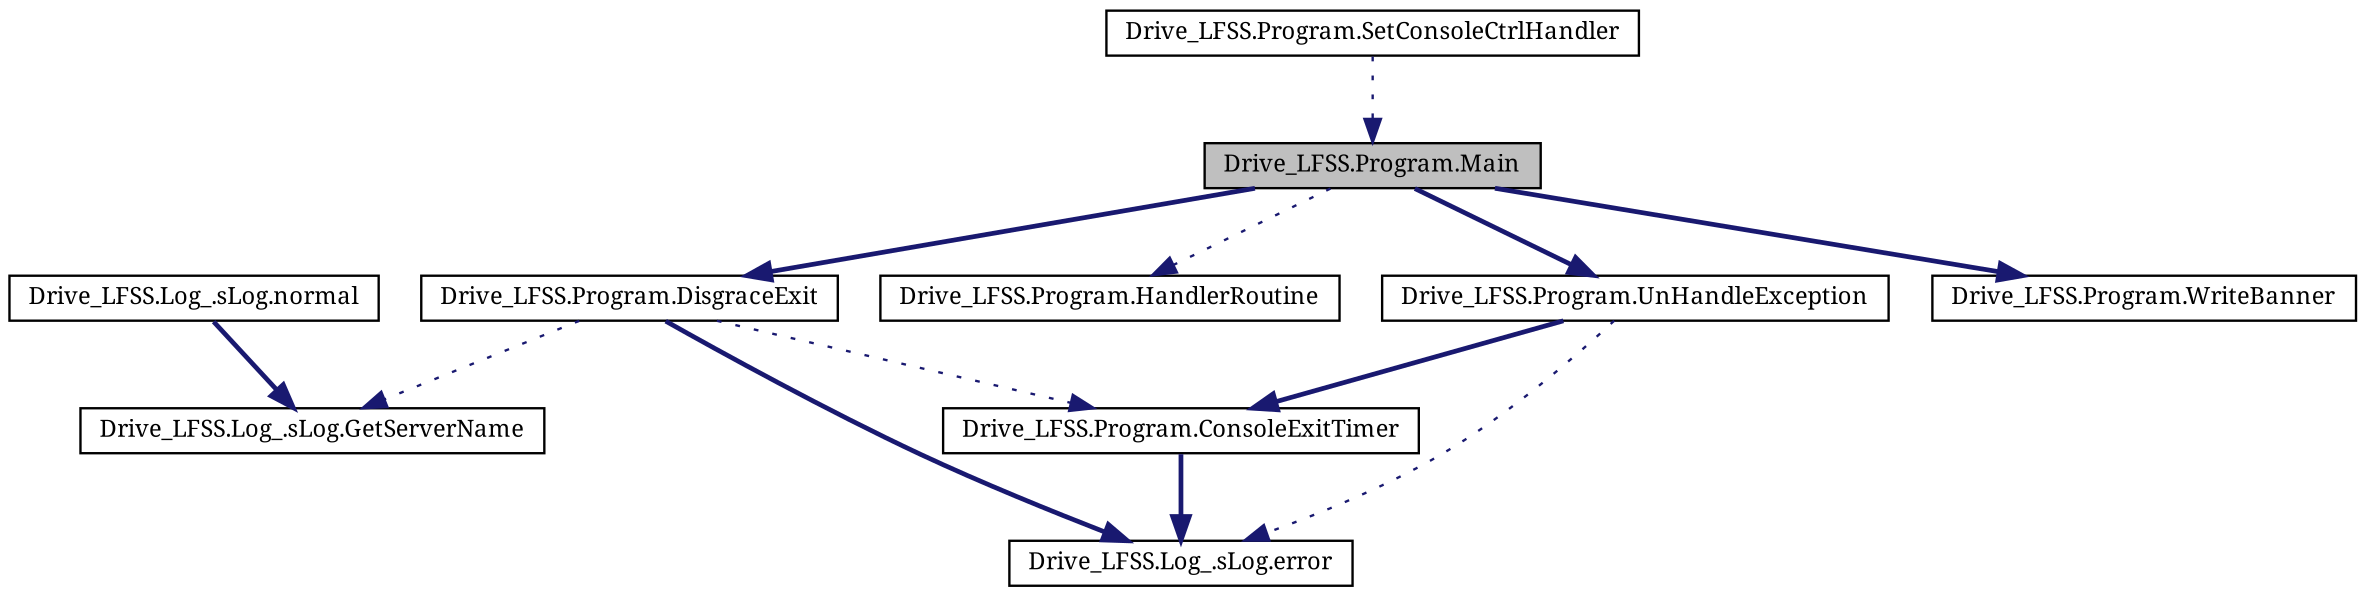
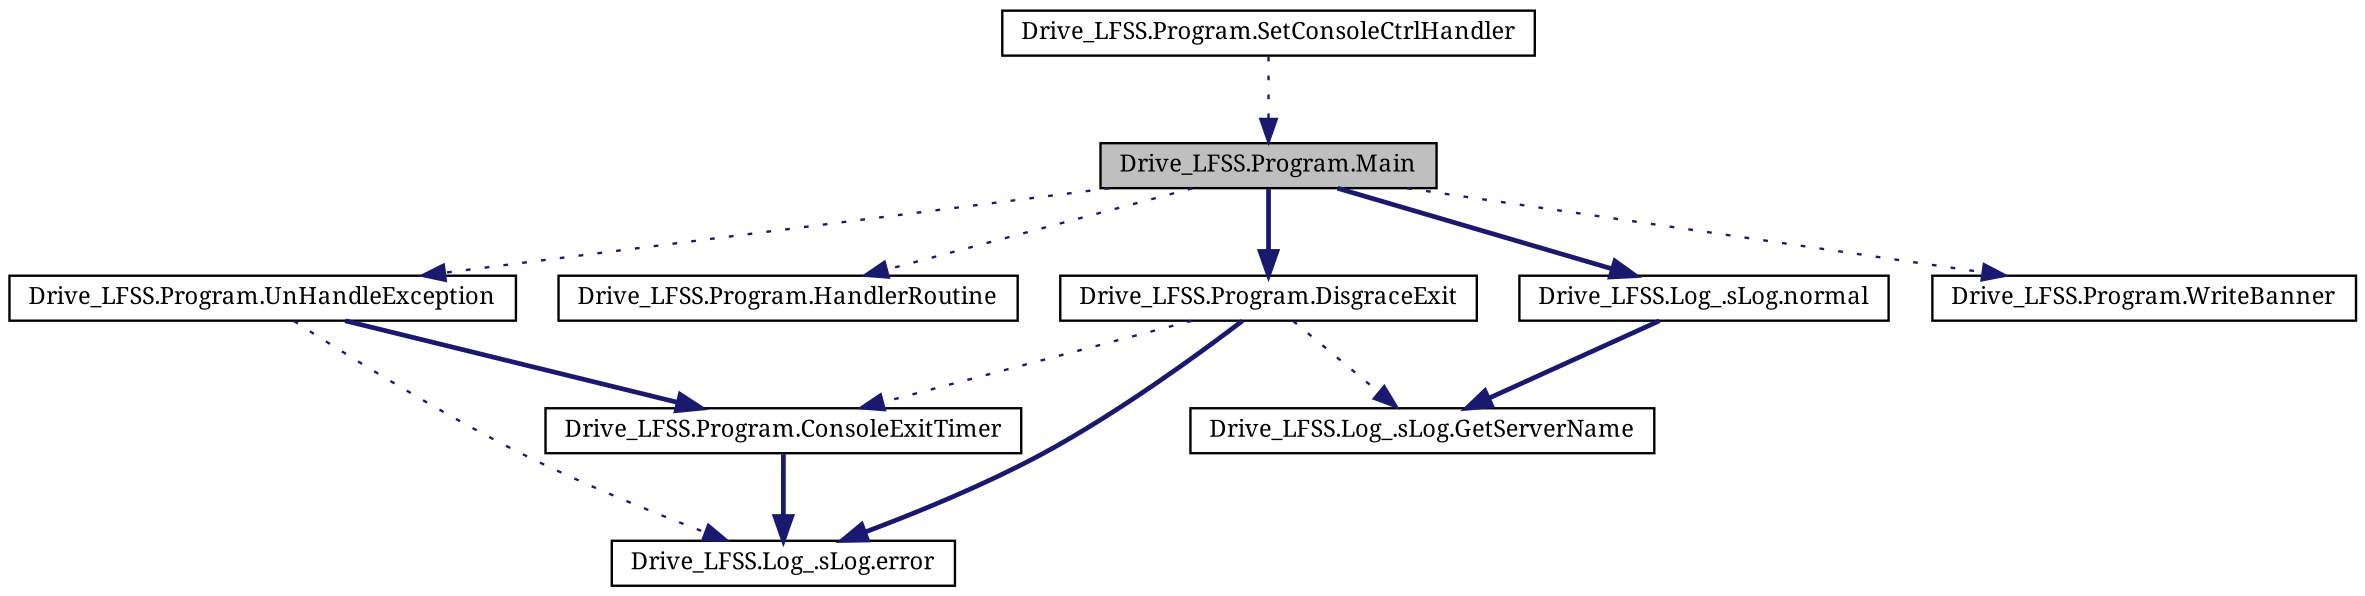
edge "Drive_LFSS.Program.Main" -> "Drive_LFSS.Program.UnHandleException": style bold -> dotted
edge "Drive_LFSS.Program.Main" -> "Drive_LFSS.Log_.sLog.normal": added
edge "Drive_LFSS.Program.Main" -> "Drive_LFSS.Program.WriteBanner": style bold -> dotted
